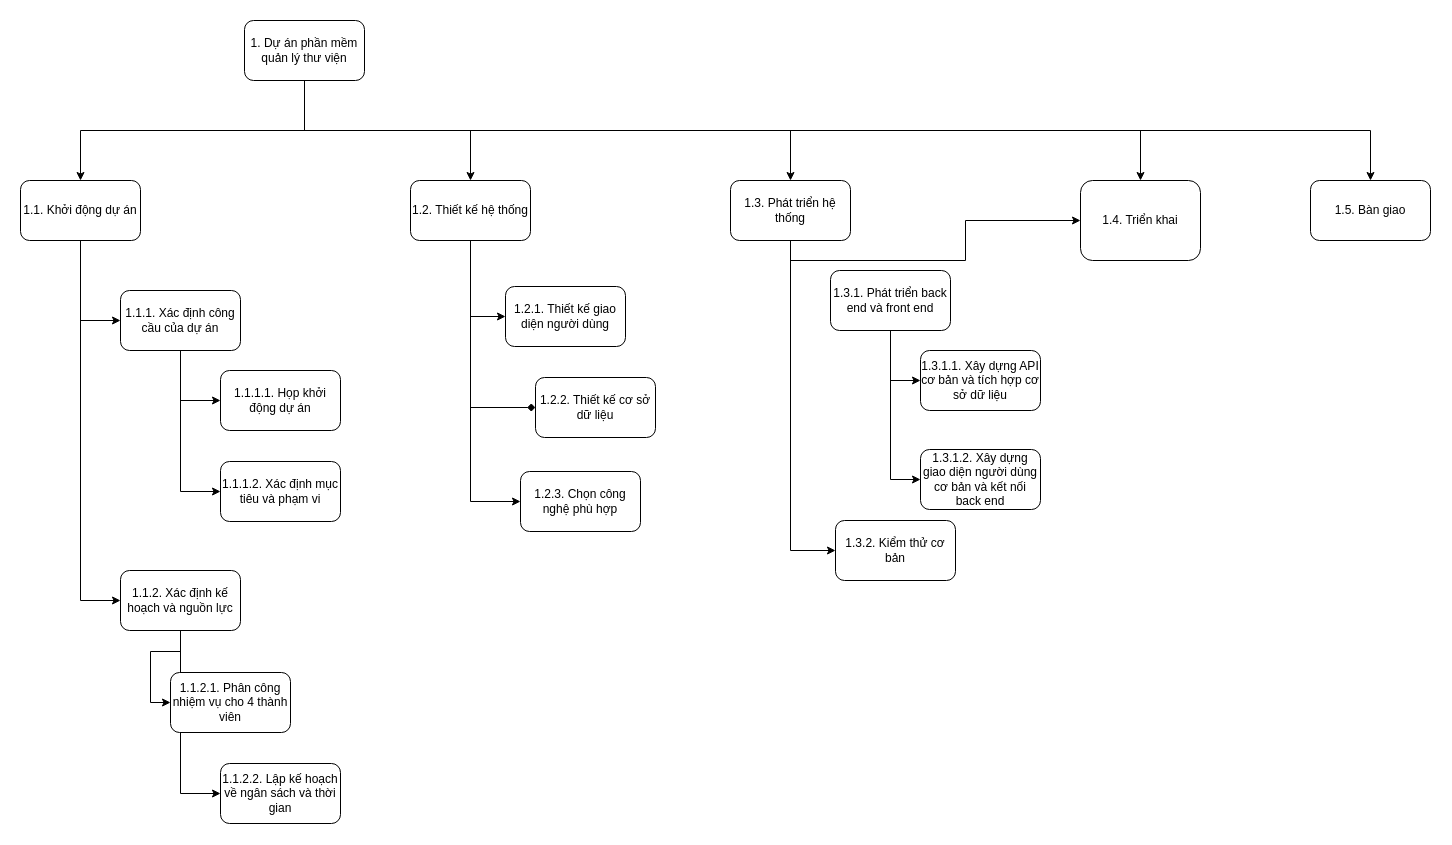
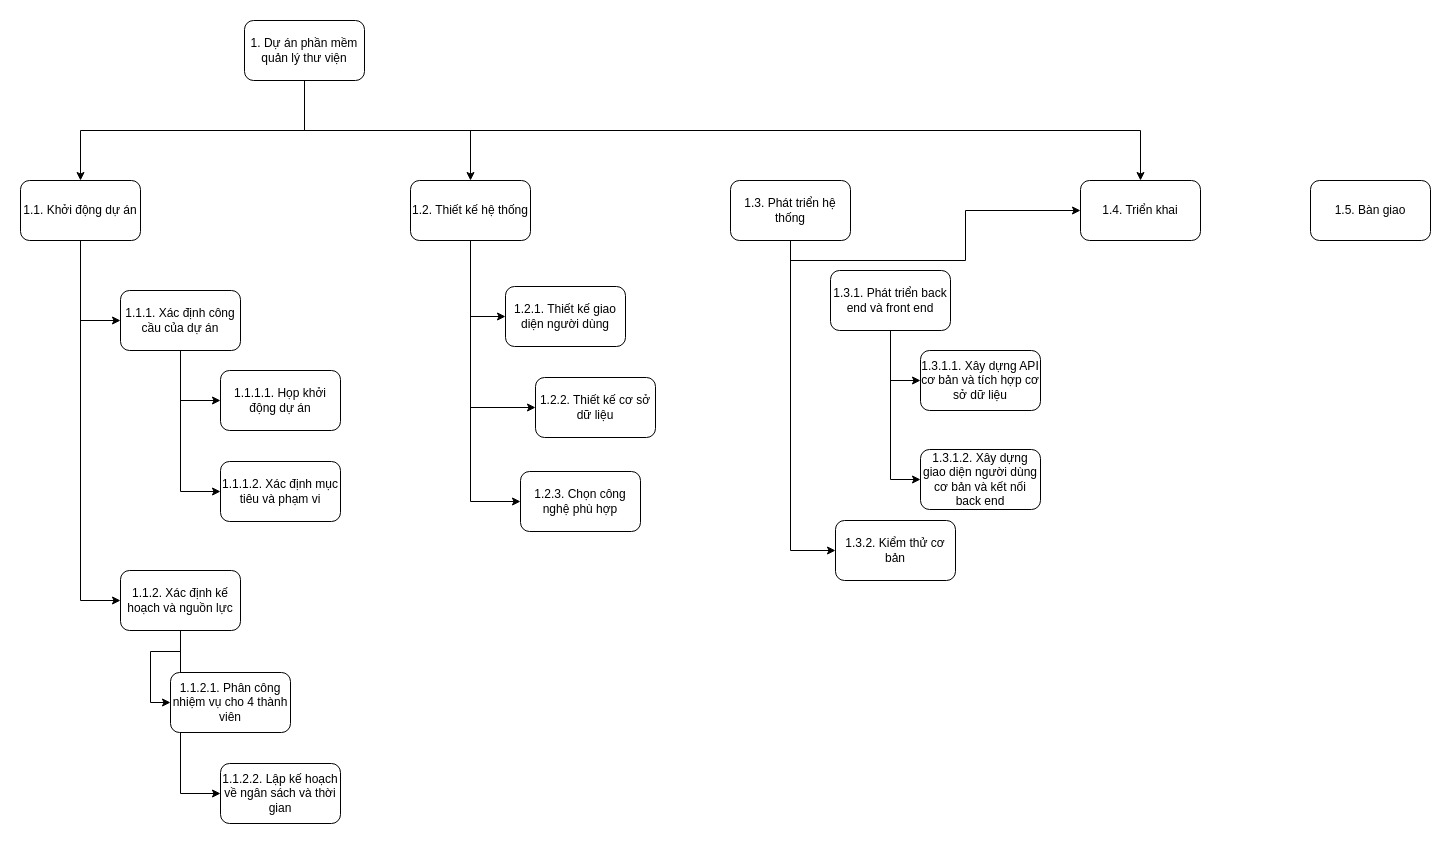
edge "1. Dự án phần mềm quản lý thư viện" -> "1.5. Bàn giao": removed
edge "1. Dự án phần mềm quản lý thư viện" -> "1.3. Phát triển hệ thống": removed
node "1.4. Triển khai": size 120x80 -> 120x60
edge "1.2. Thiết kế hệ thống" -> "1.2.2. Thiết kế cơ sở dữ liệu": arrowhead diamond -> classic
